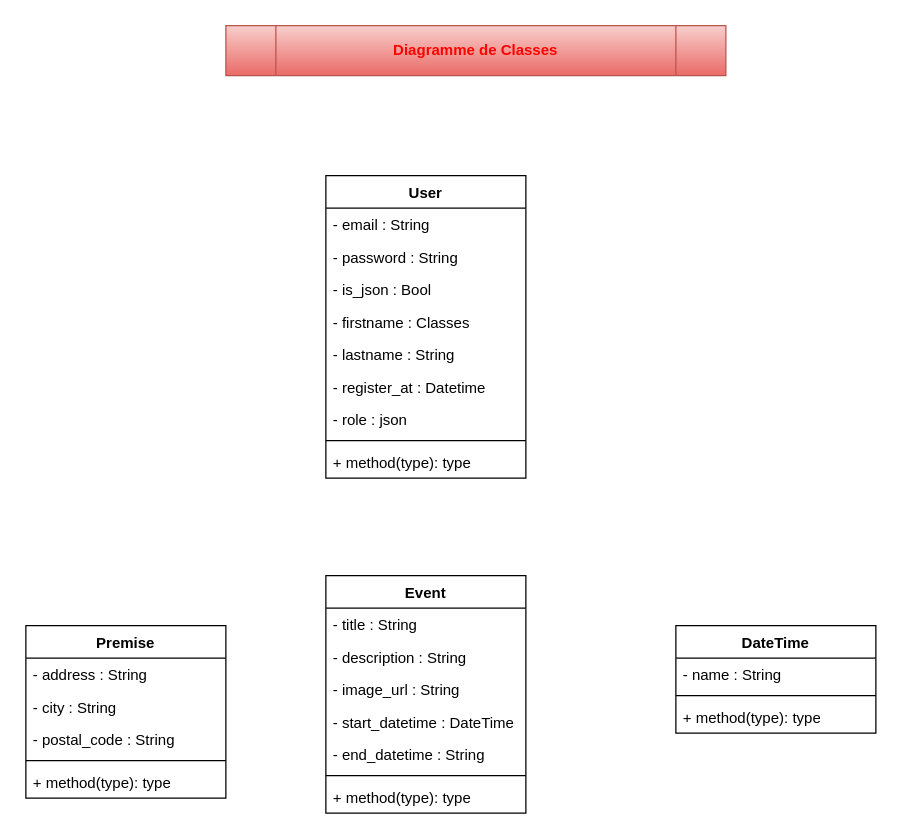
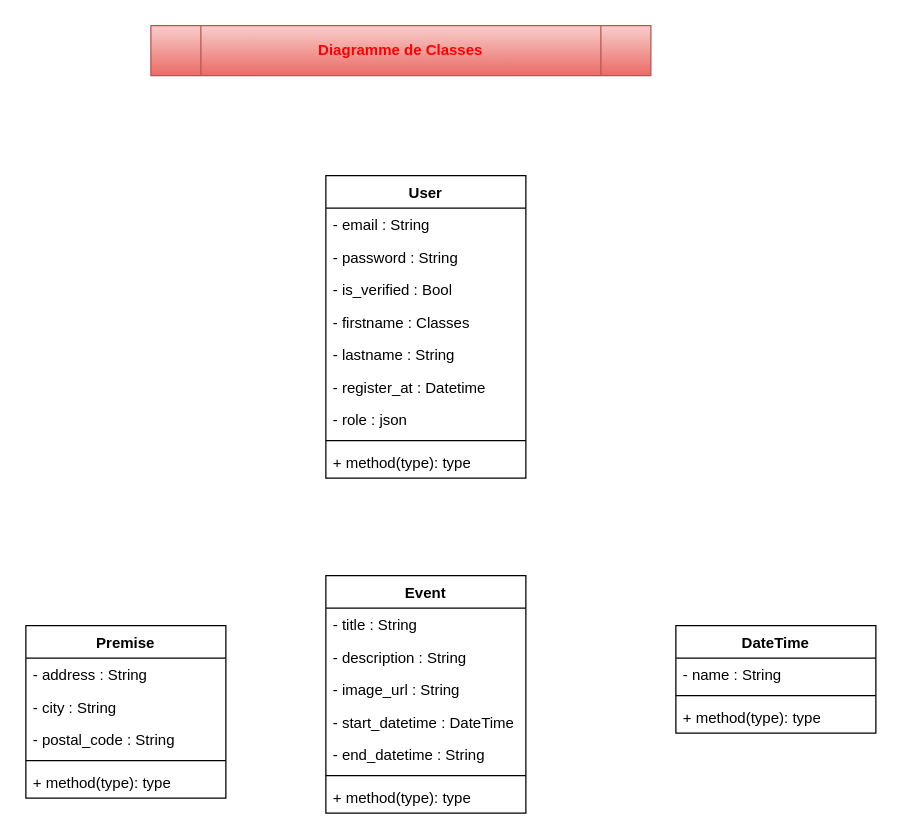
node "Diagramme de Classes": moved (476, 51) -> (401, 51)
node "- is_json : Bool": label "- is_json : Bool" -> "- is_verified : Bool"
